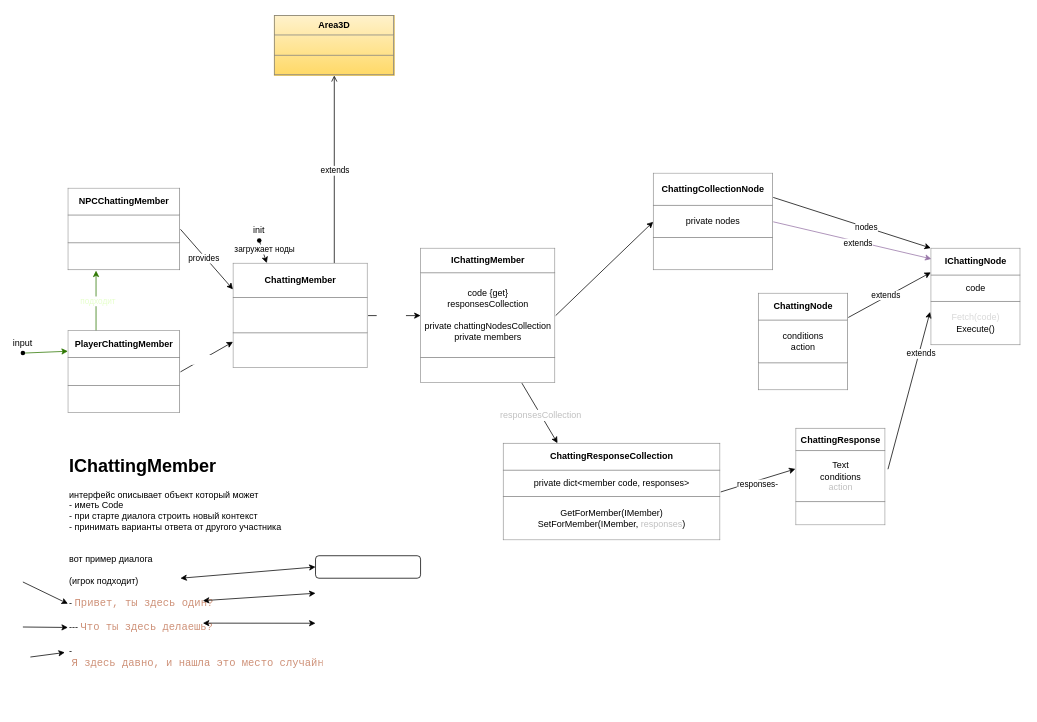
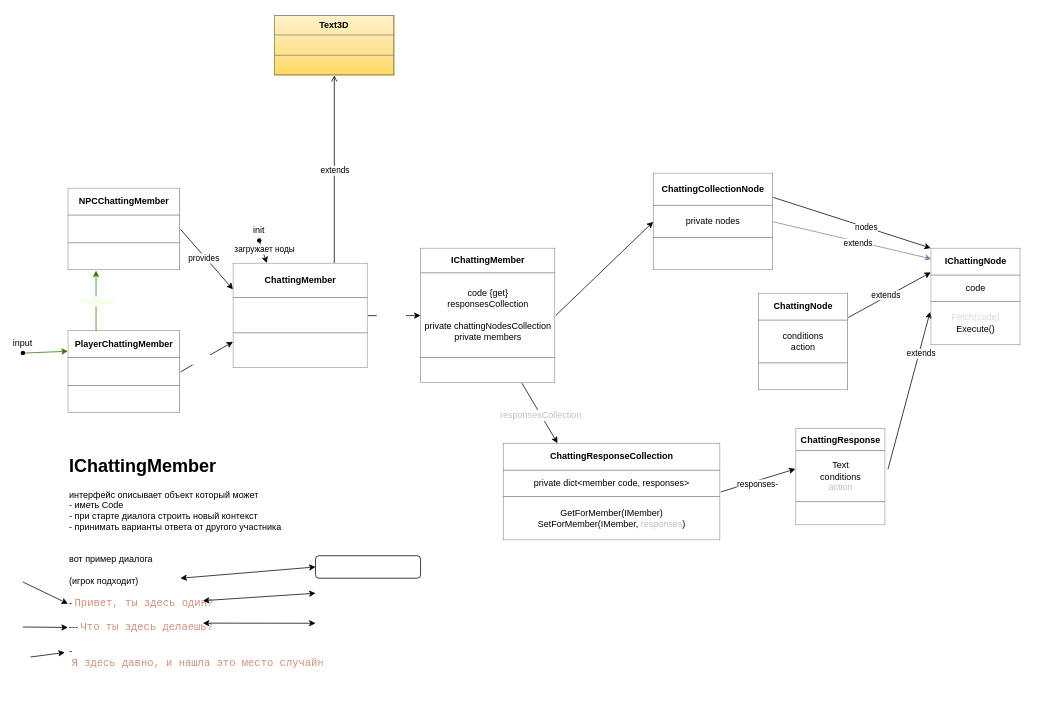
node "Area3D": label "Area3D" -> "Text3D"
